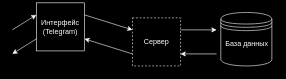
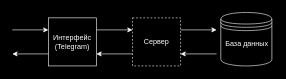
node "Интерфейс (Telegram)": moved (60, 27) -> (72, 42)
